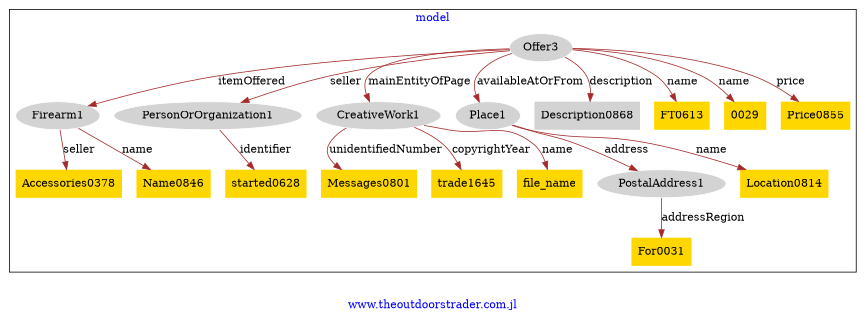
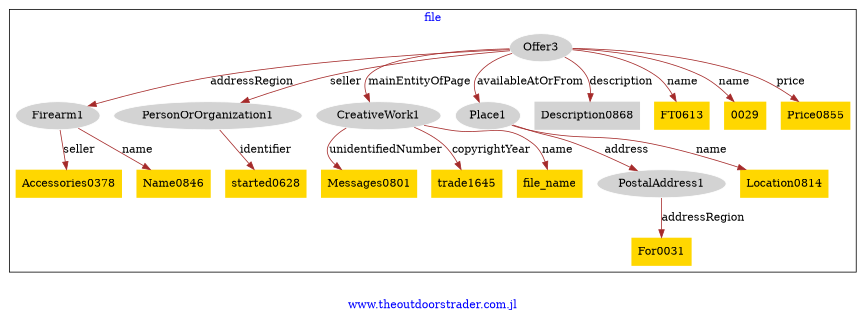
cluster "model": label "model" -> "file"
edge "Offer3" -> "Firearm1": label "itemOffered" -> "addressRegion"
